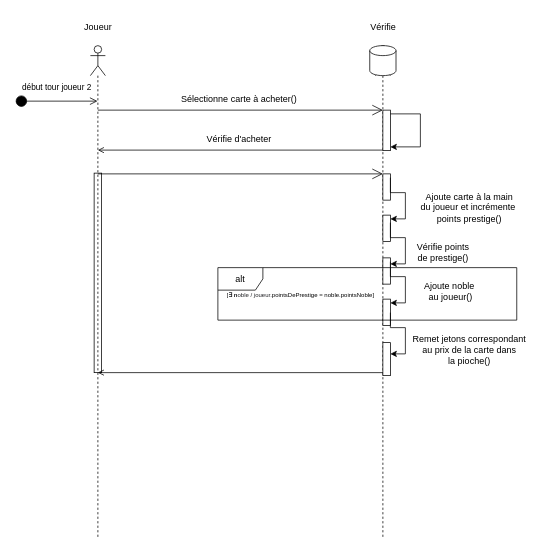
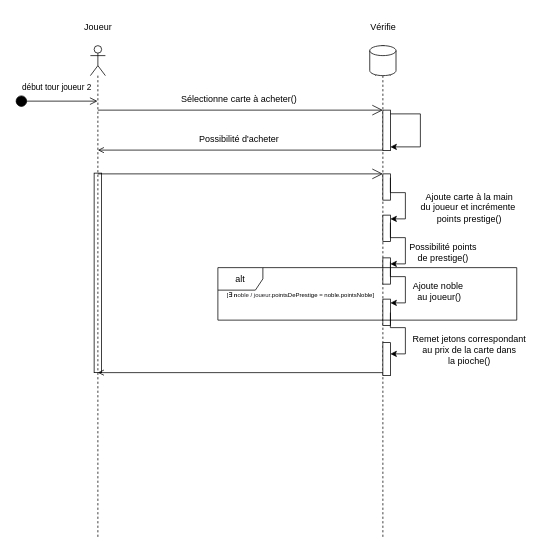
node "Vérifie d'acheter": label "Vérifie d'acheter" -> "Possibilité d'acheter"
node "Vérifie points de prestige()": label "Vérifie points de prestige()" -> "Possibilité points de prestige()"
node "Ajoute noble au joueur()": moved (450, 291) -> (439, 291)
